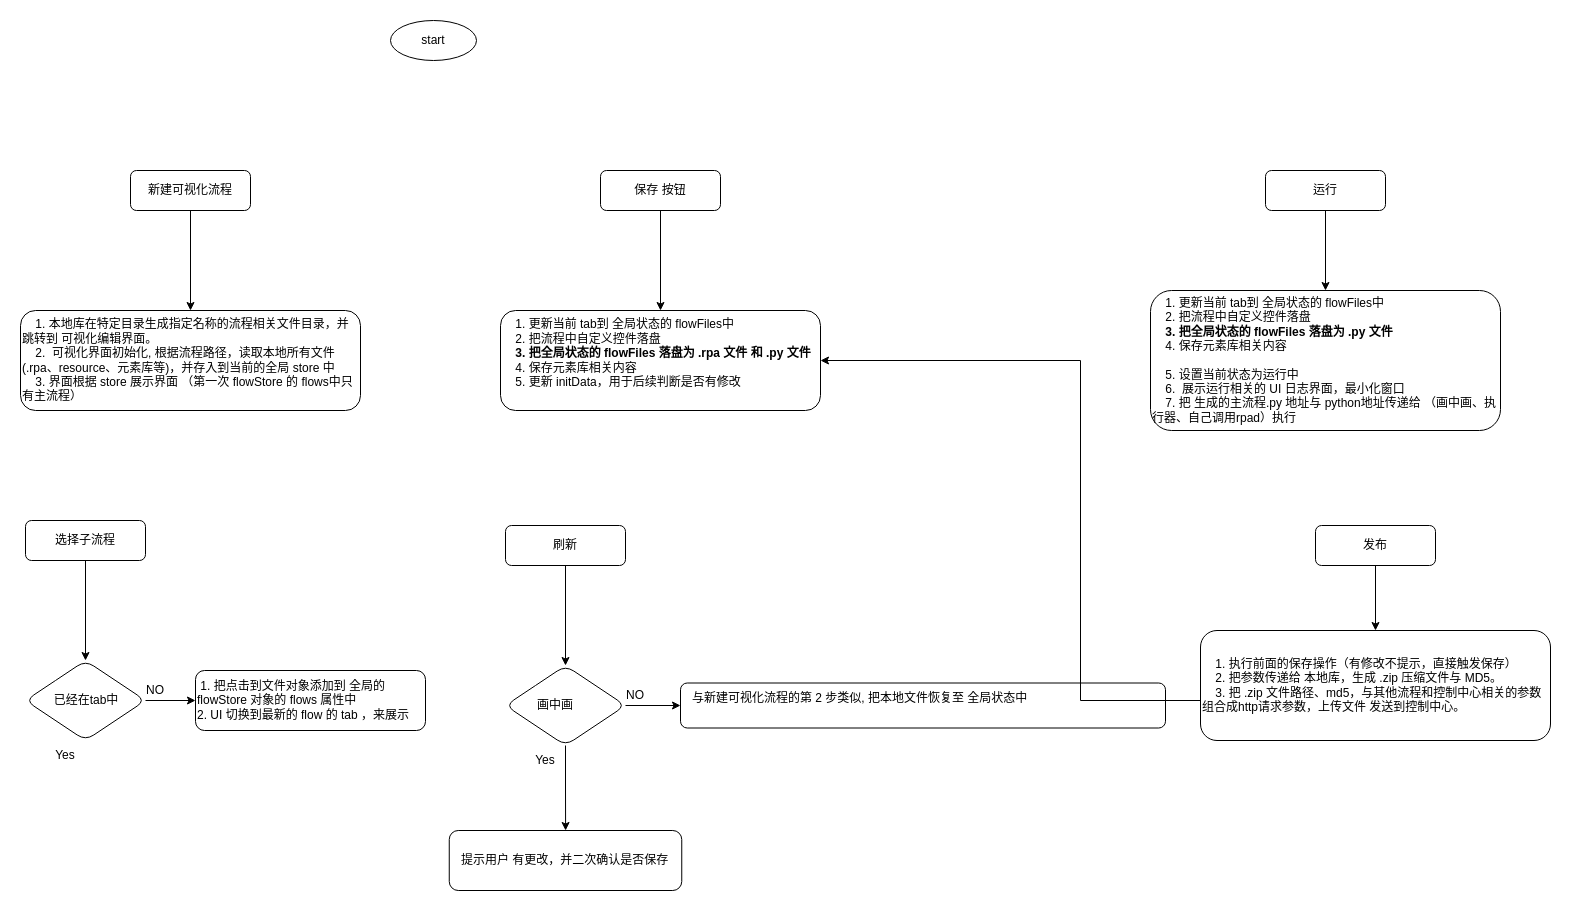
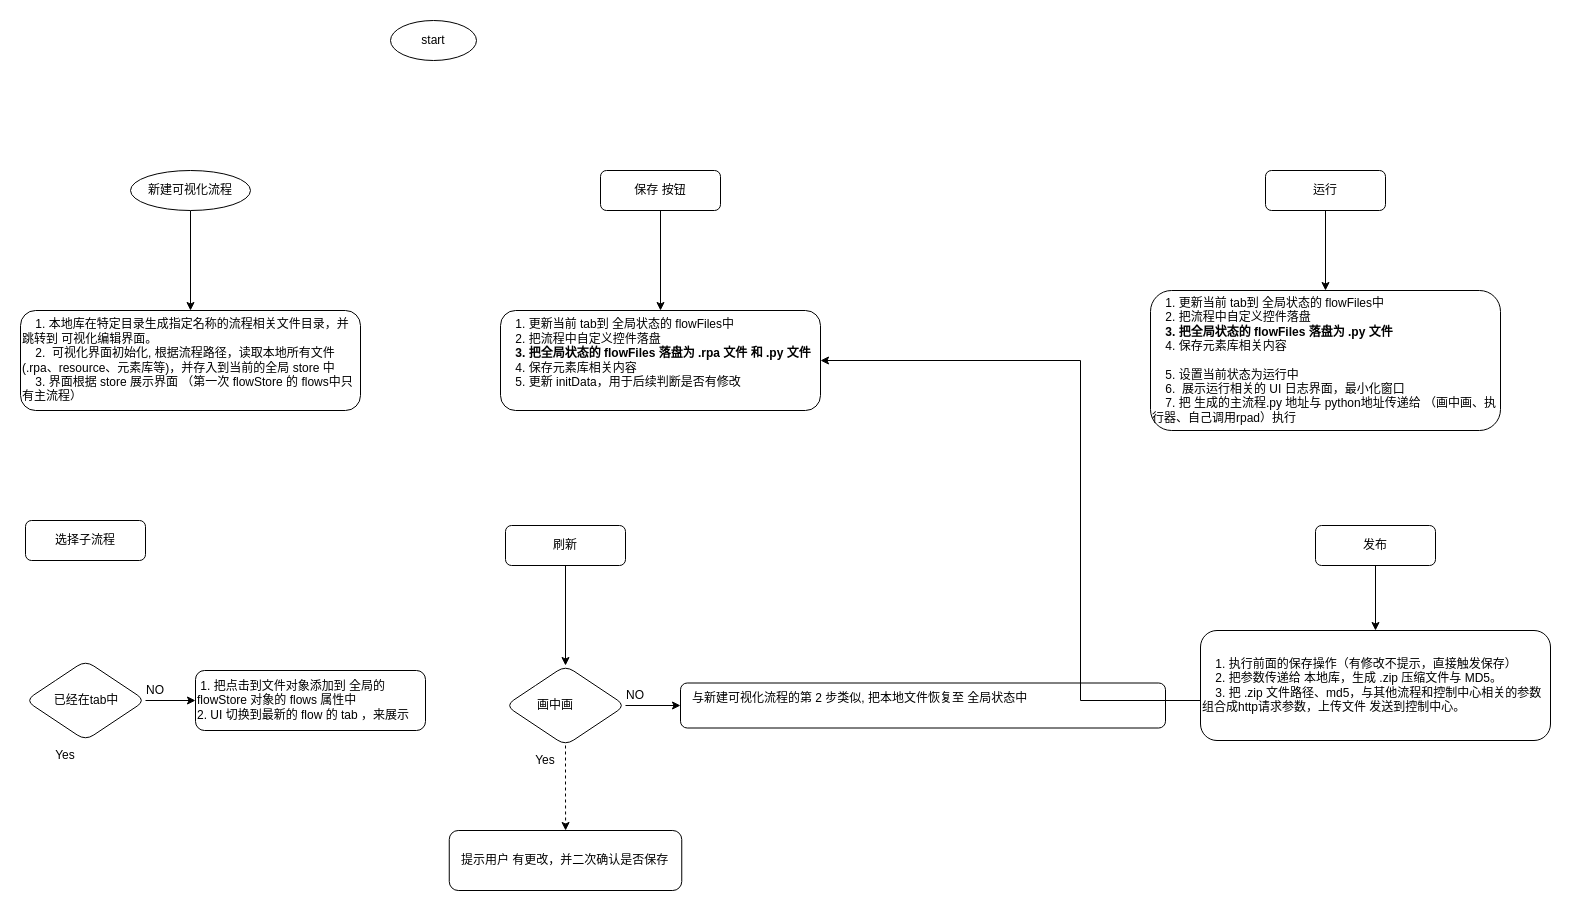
node "新建可视化流程": shape rounded rectangle -> ellipse
edge "选择子流程" -> "已经在tab中": removed
edge "画中画" -> "提示用户 有更改，并二次确认是否保存": style solid -> dashed
